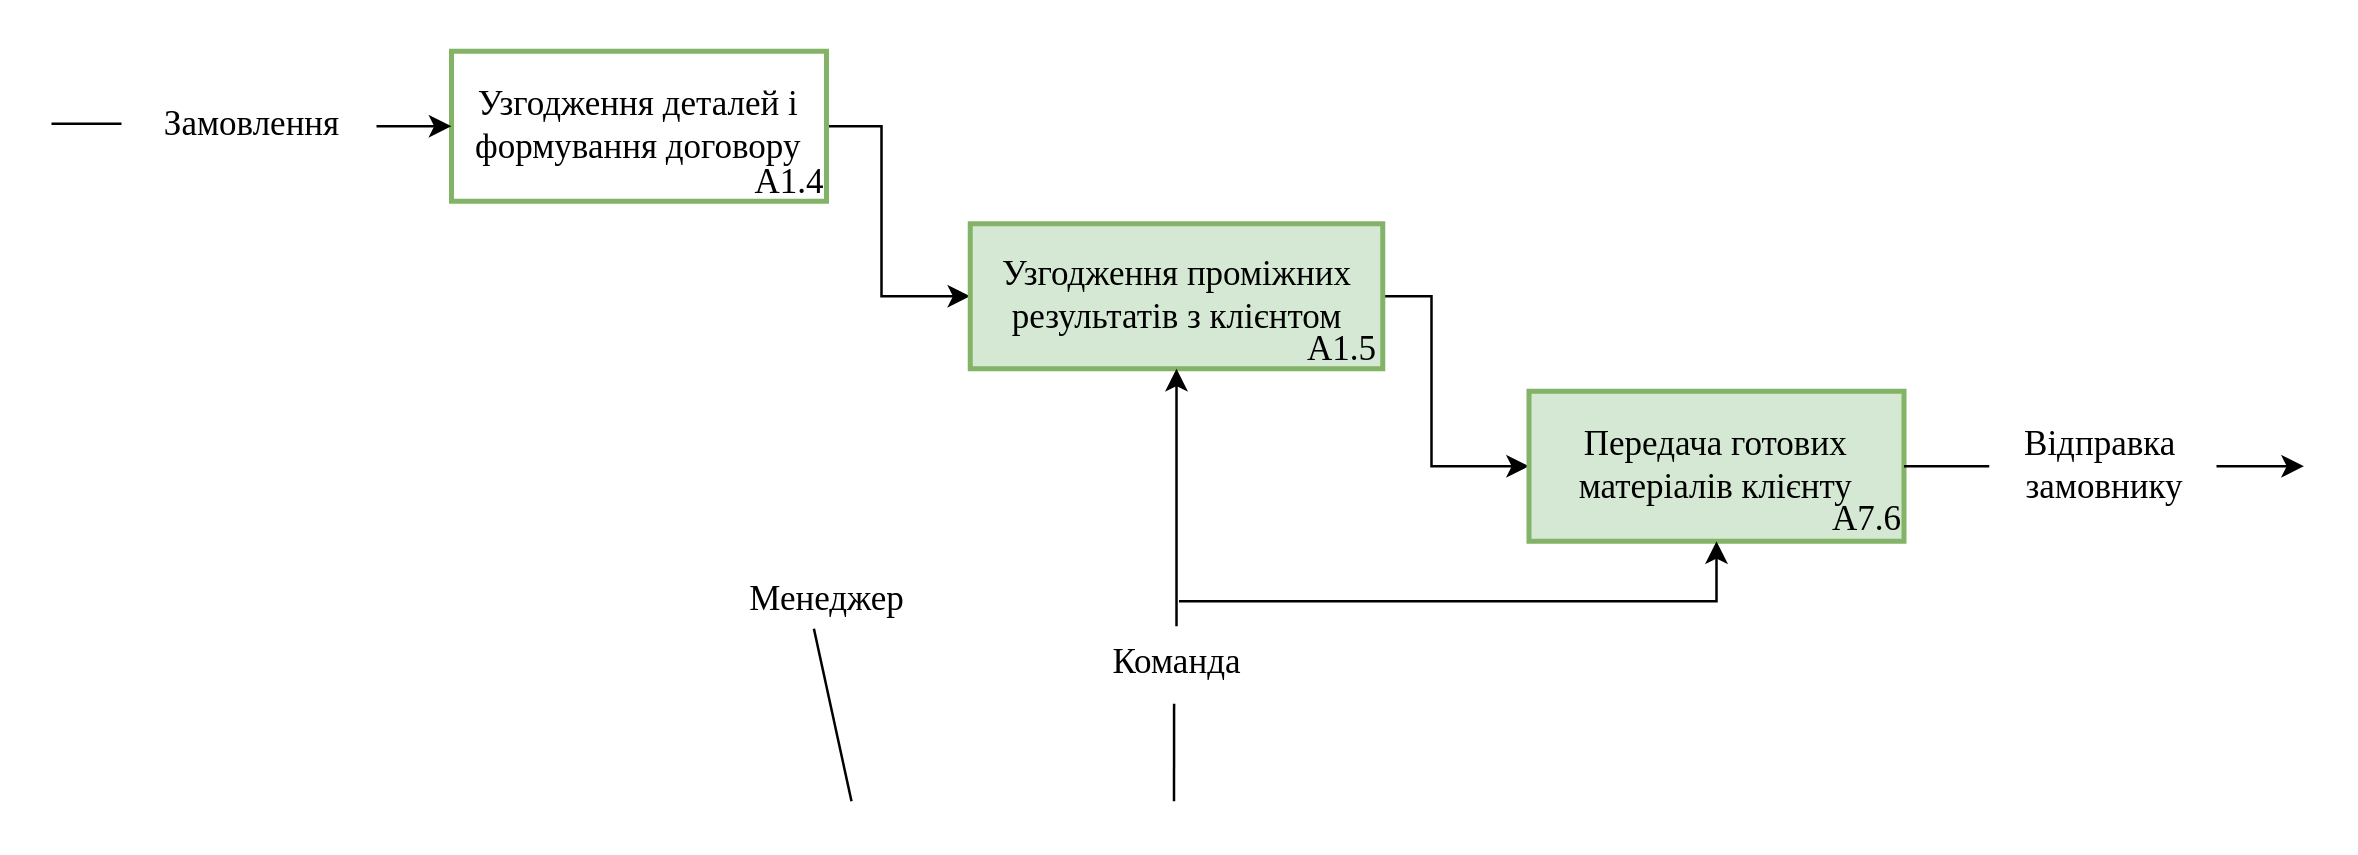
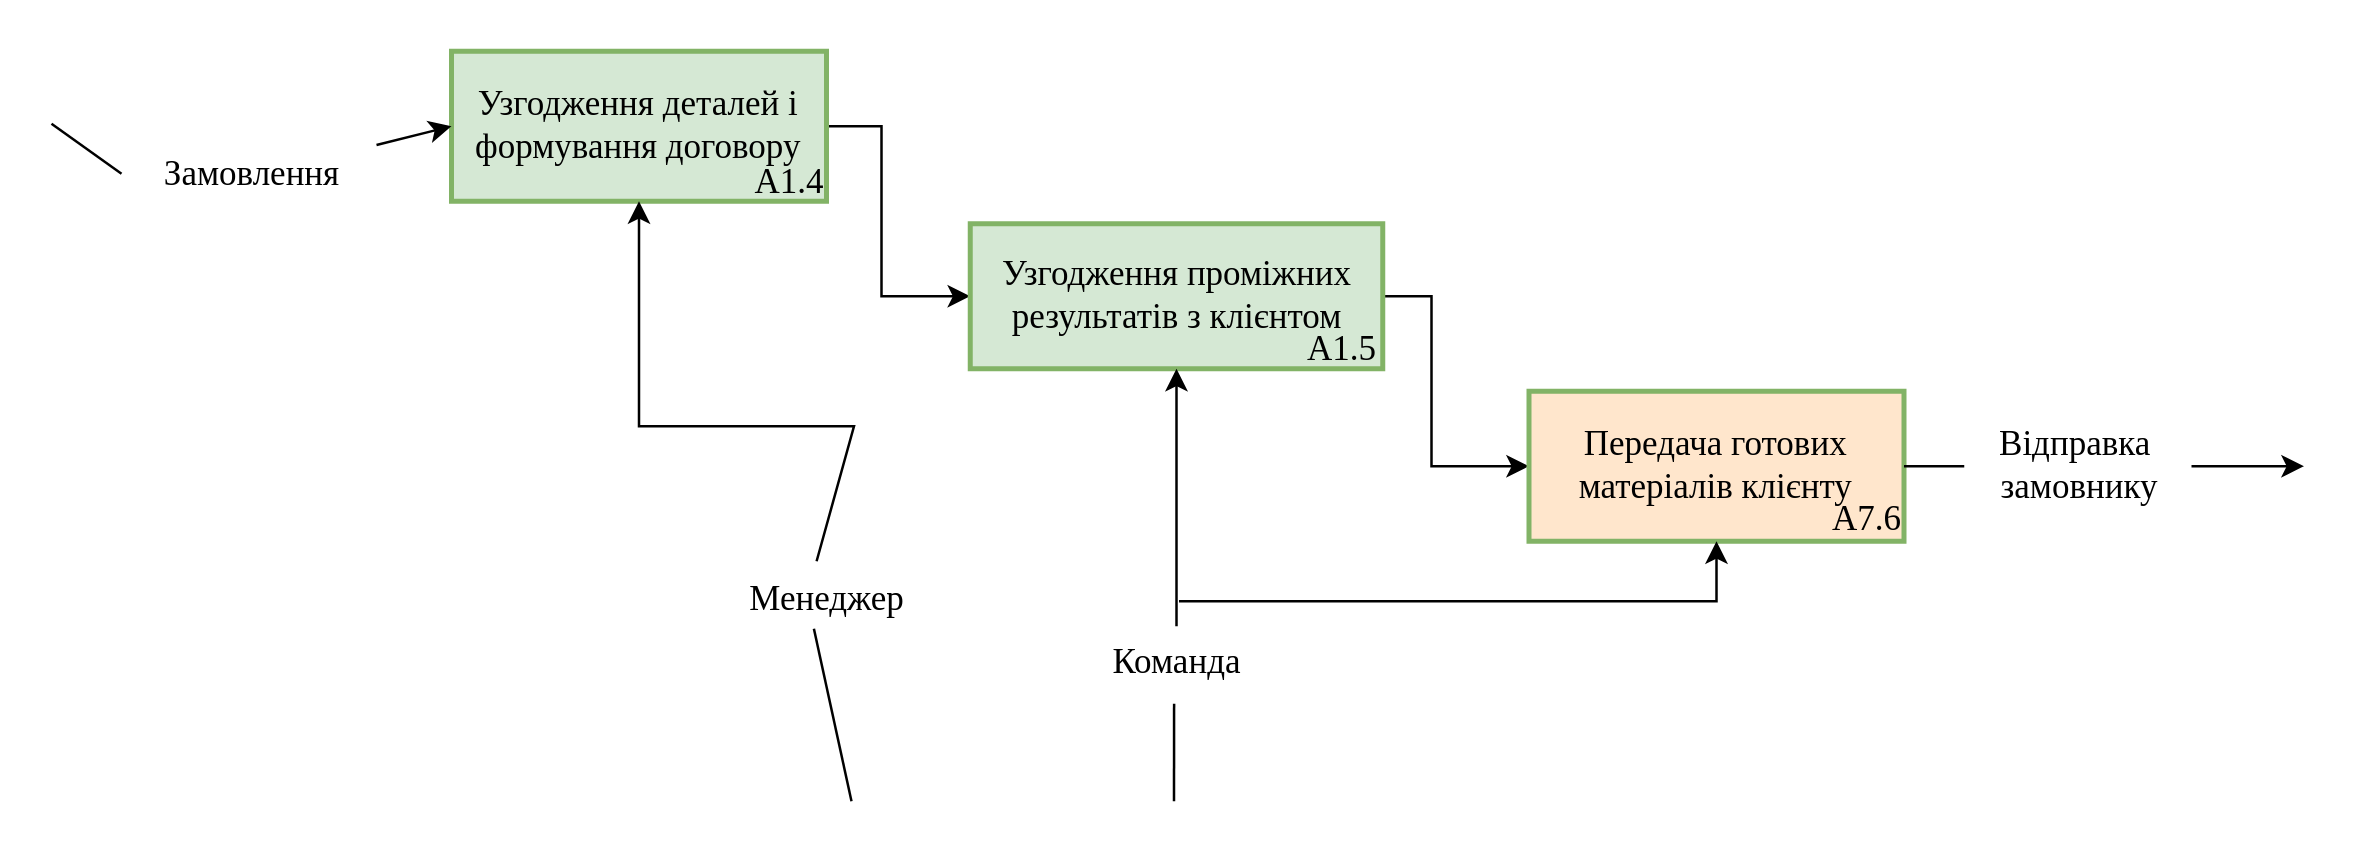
node "Замовлення": moved (251, 126) -> (251, 176)
node "Узгодження деталей і формування договору": fillcolor #ffffff -> #d5e8d4
edge "Менеджер" -> "Узгодження деталей і формування договору": added
node "Передача готових матеріалів клієнту": fillcolor #d5e8d4 -> #ffe6cc
node "Відправка замовнику": moved (2104, 466) -> (2079, 466)
